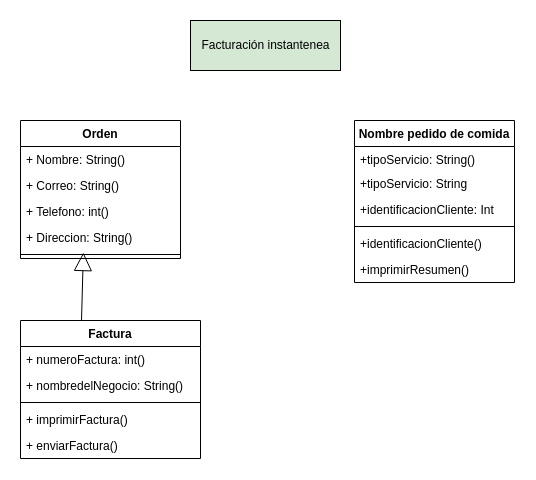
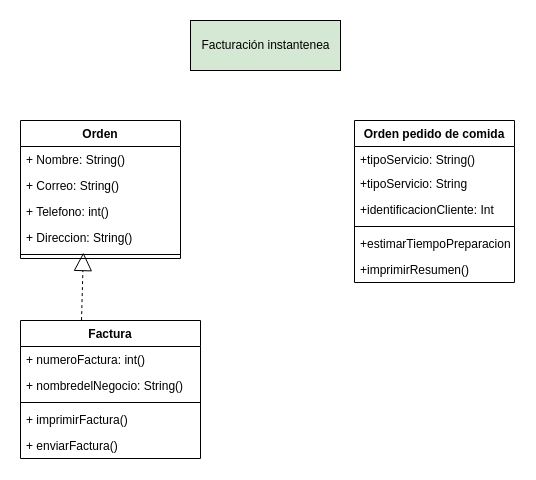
node "Nombre pedido de comida": label "Nombre pedido de comida" -> "Orden pedido de comida"
node "+identificacionCliente()": label "+identificacionCliente()" -> "+estimarTiempoPreparacion()"
edge "Factura" -> "+ Direccion: String()": style solid -> dashed
